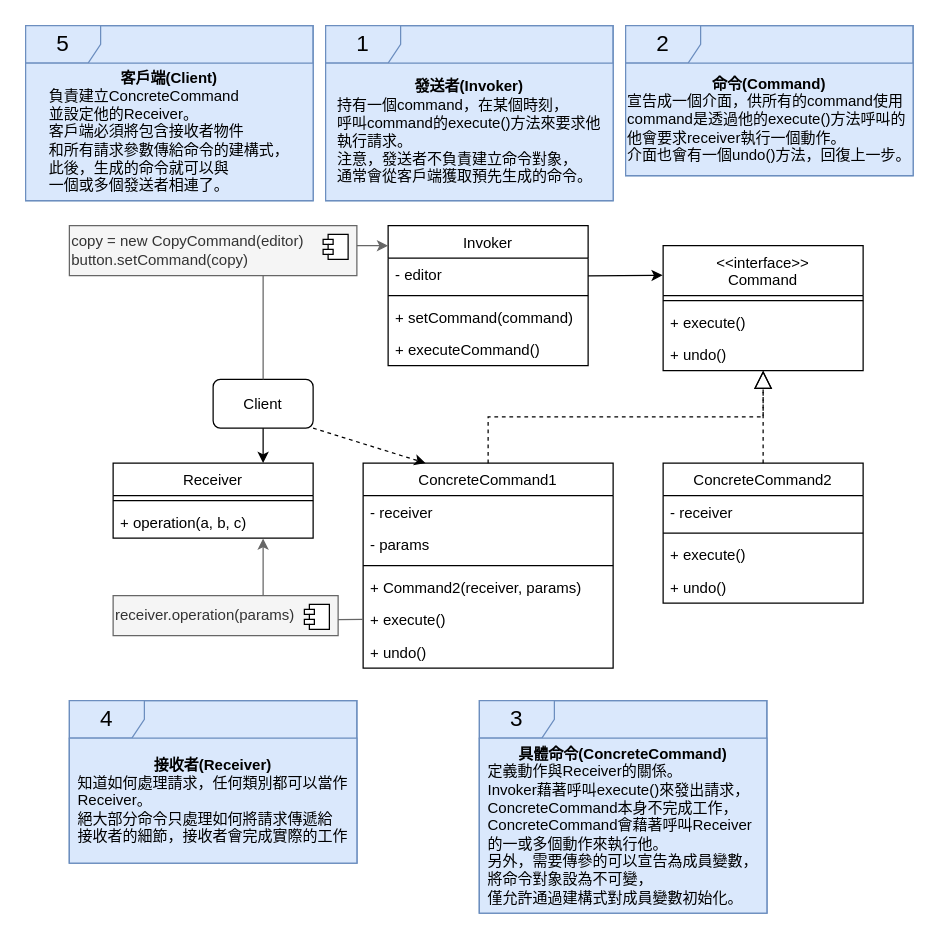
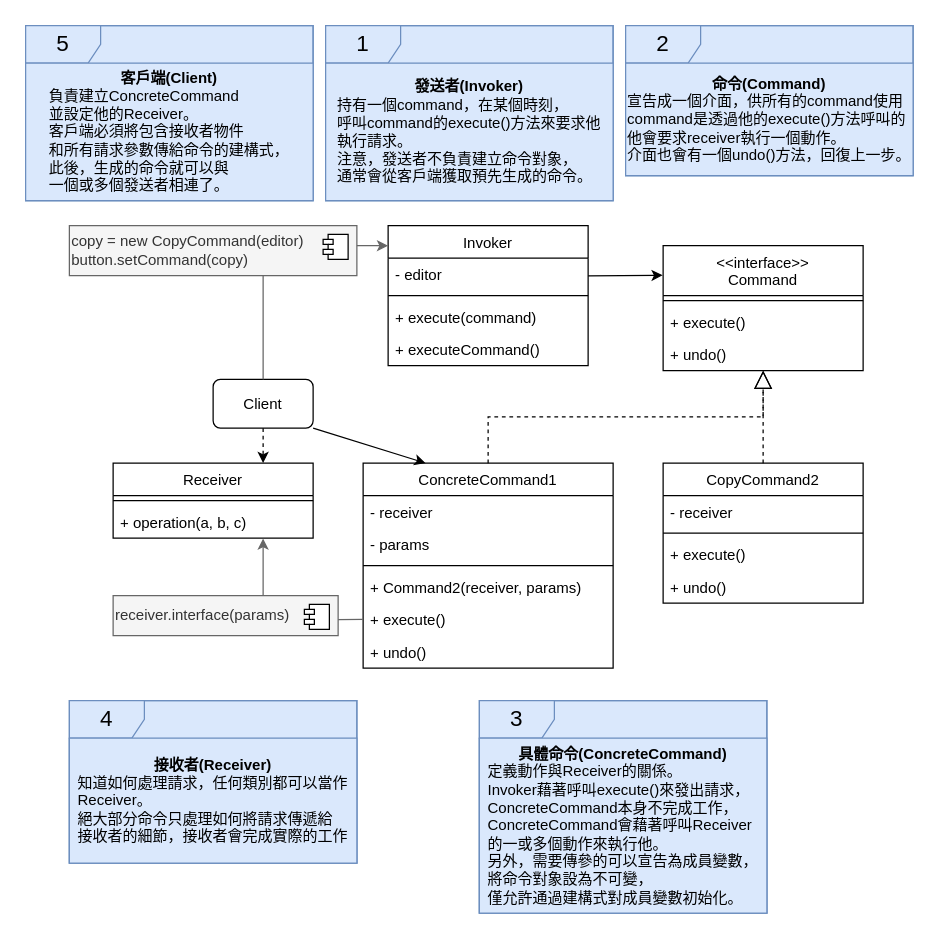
node "+ setCommand(command)": label "+ setCommand(command)" -> "+ execute(command)"
edge "Client" -> "Receiver": style solid -> dashed
edge "Client" -> "ConcreteCommand1": style dashed -> solid
node "ConcreteCommand2": label "ConcreteCommand2" -> "CopyCommand2"
node "receiver.operation(params)": label "receiver.operation(params)" -> "receiver.interface(params)"
